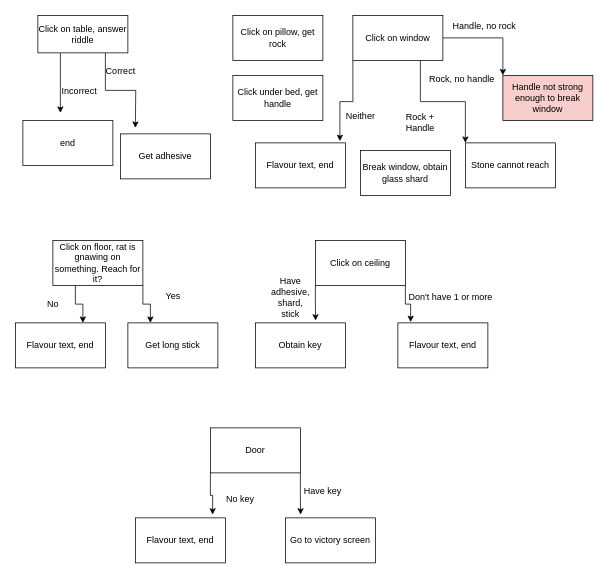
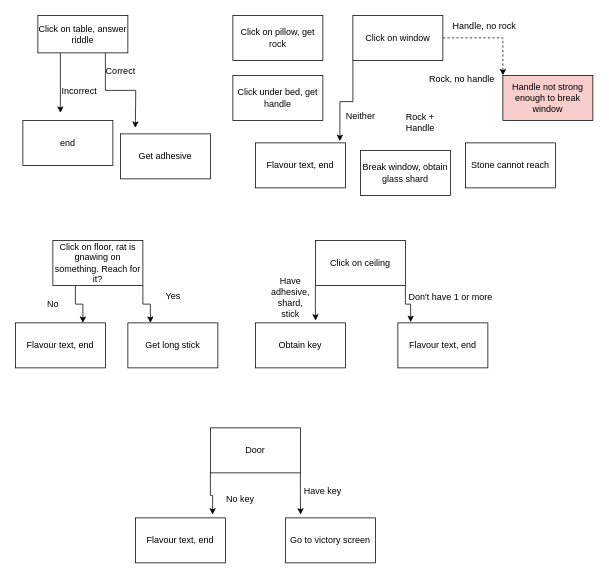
edge "Click on window" -> "Handle not strong enough to break window": style solid -> dashed
edge "Click on window" -> "Stone cannot reach": removed
